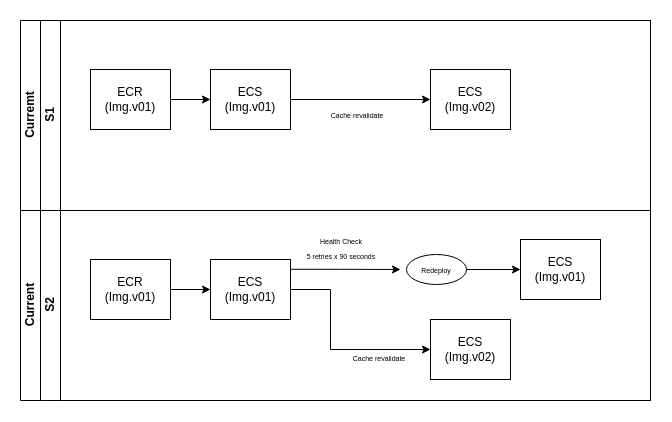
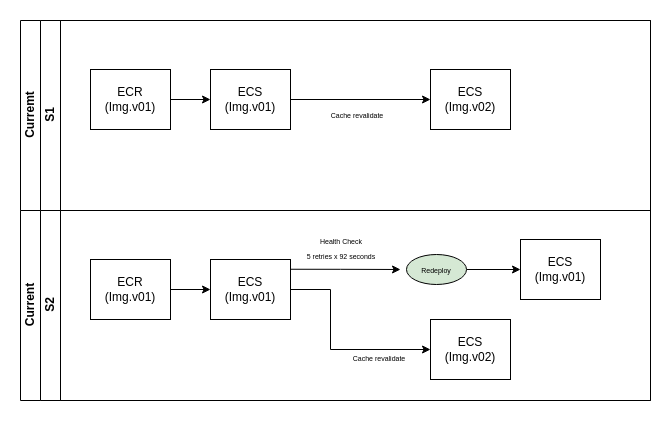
node "Health Check 5 retries x 90 seconds": label "Health Check 5 retries x 90 seconds" -> "Health Check 5 retries x 92 seconds"
node "Redeploy": fillcolor #ffffff -> #d5e8d4
